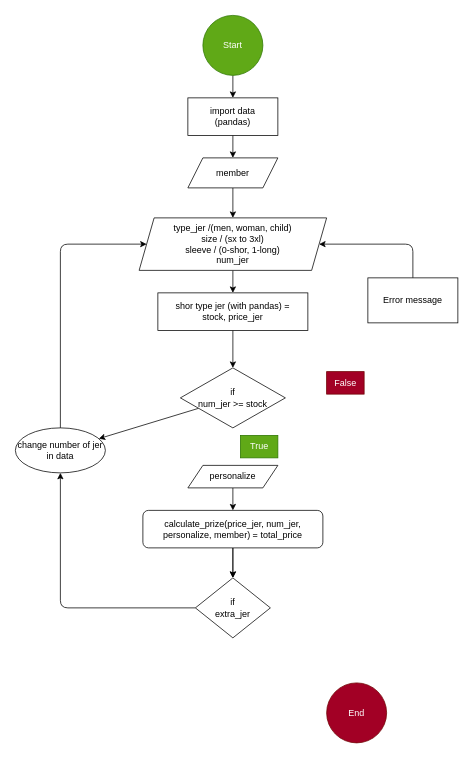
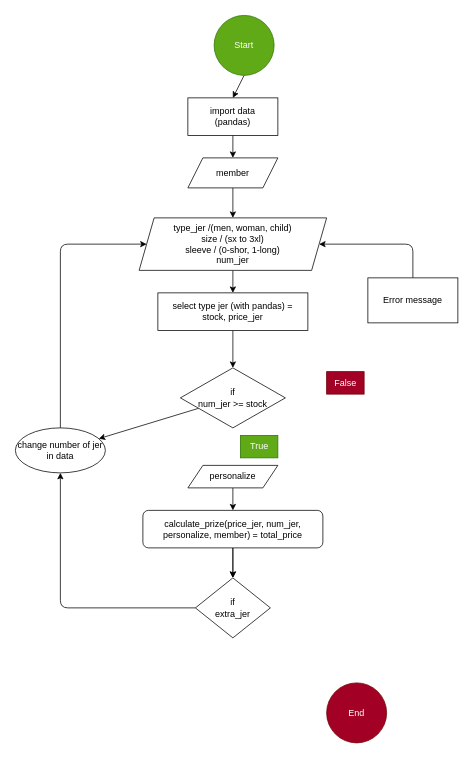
node "Start": moved (233, 45) -> (244, 45)
node "shor type jer (with pandas) = stock, price_jer": label "shor type jer (with pandas) = stock, price_jer" -> "select type jer (with pandas) = stock, price_jer"
